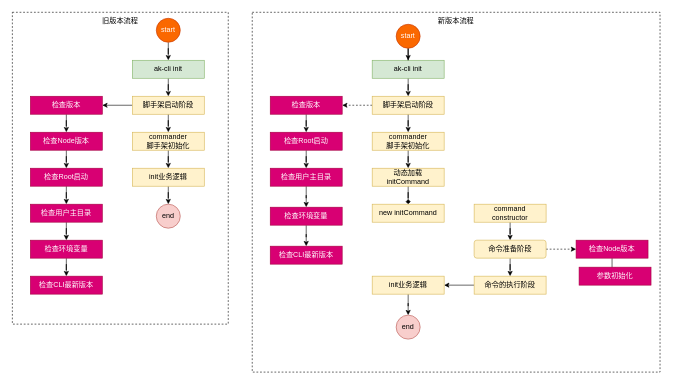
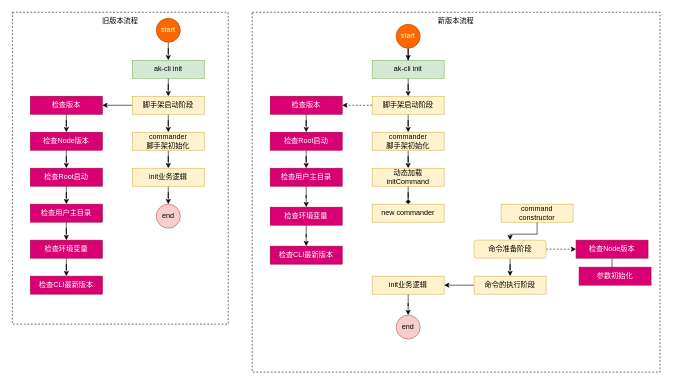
node "new initCommand": label "new initCommand" -> "new commander"
node "command constructor": moved (510, 213) -> (537, 213)
